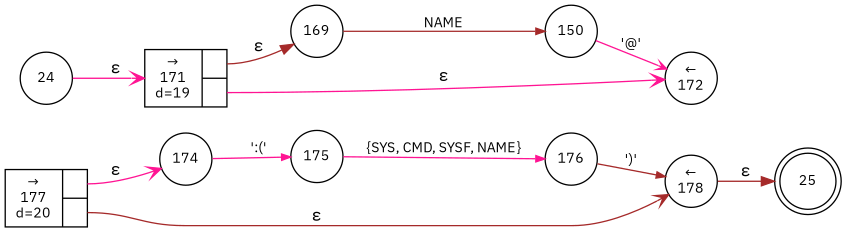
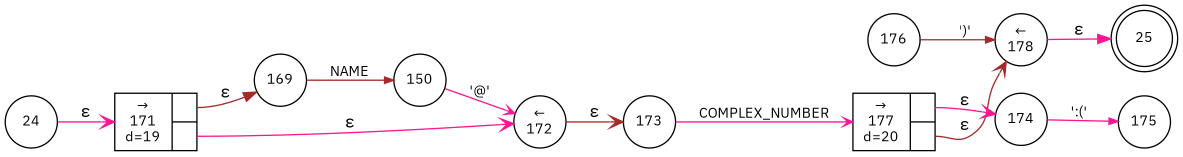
node "173": added
edge "175" -> "176": removed, label "{SYS, CMD, SYSF, NAME}"
edge "← 178" -> "25": color brown -> deeppink
